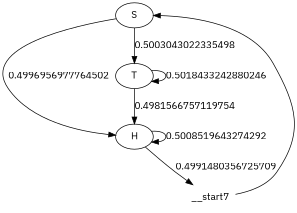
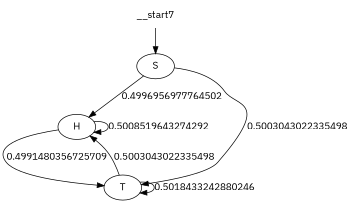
edge "T" -> "H": label "0.4981566757119754" -> "0.5003043022335498"
edge "H" -> "__start7": now "H" -> "T"
